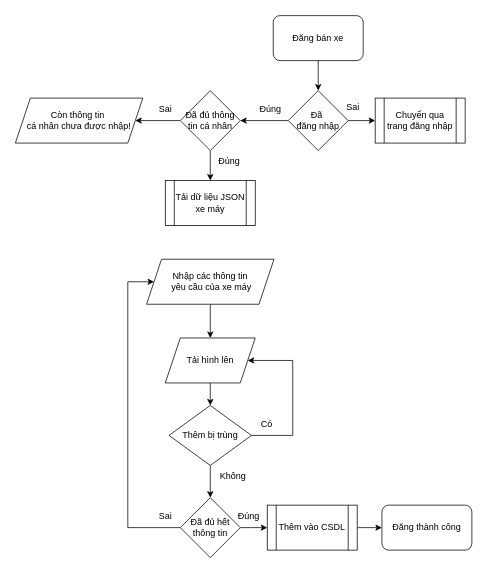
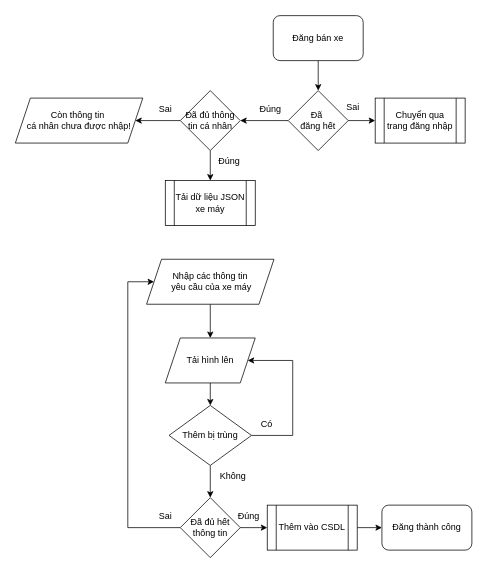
node "Đã đăng nhập": label "Đã đăng nhập" -> "Đã đăng hết"
